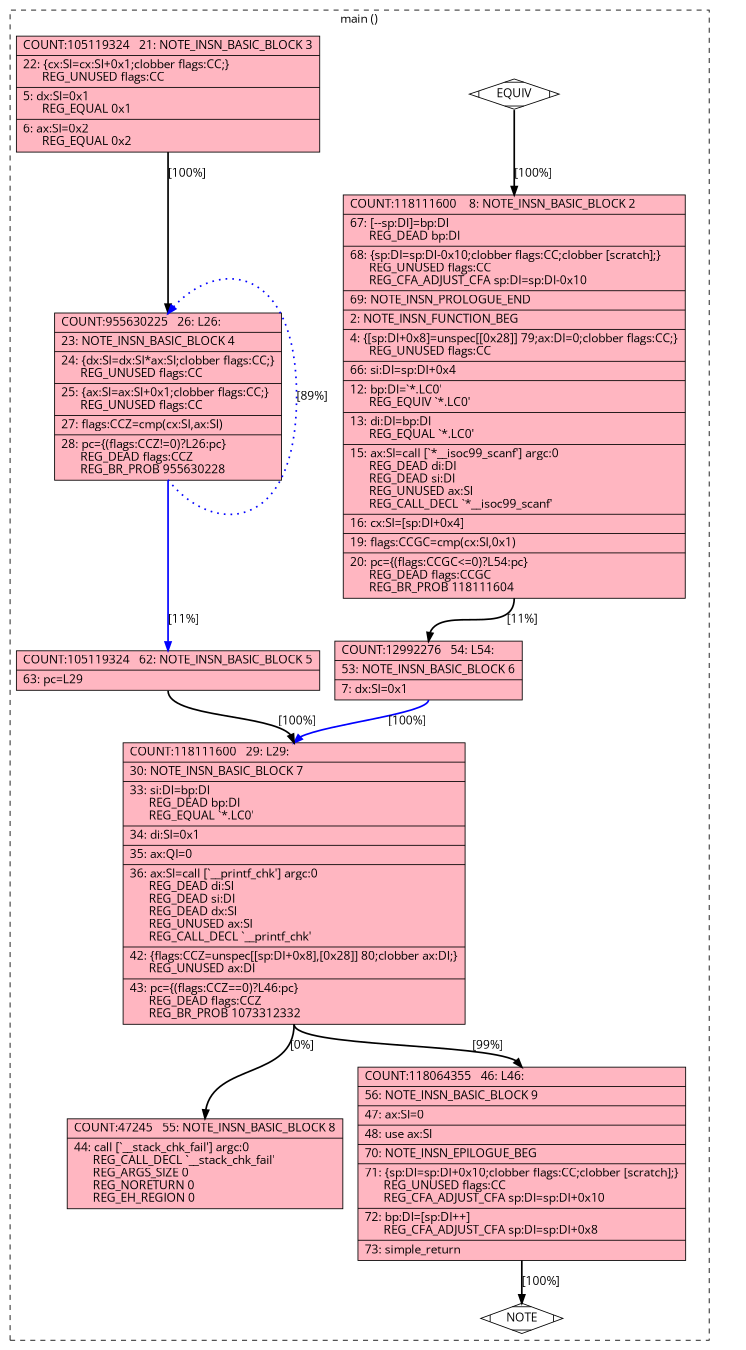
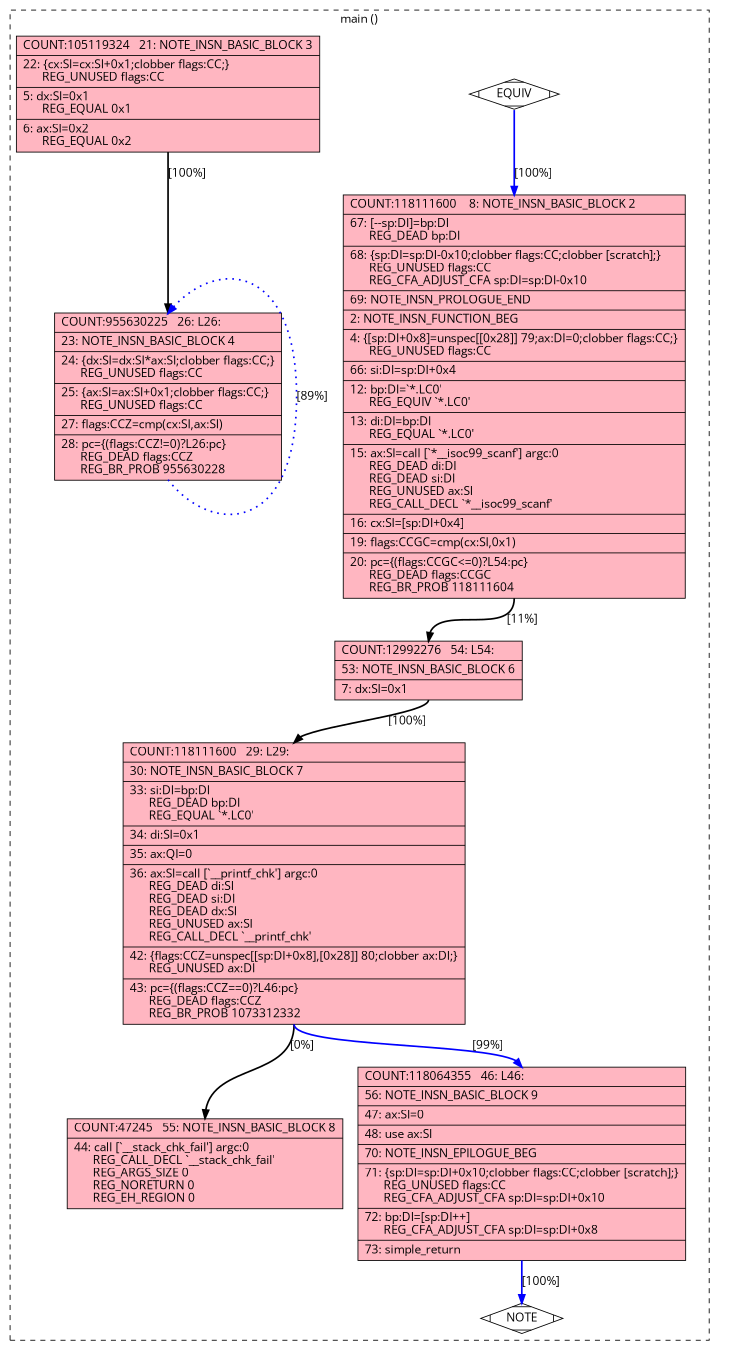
edge "EQUIV" -> "COUNT:118111600    8: NOTE_INSN_BASIC_BLOCK 2": color black -> blue
node "COUNT:105119324   62: NOTE_INSN_BASIC_BLOCK 5": removed
edge "COUNT:12992276   54: L54:" -> "COUNT:118111600   29: L29:": color blue -> black
edge "COUNT:118111600   29: L29:" -> "COUNT:118064355   46: L46:": color black -> blue
edge "COUNT:118064355   46: L46:" -> "NOTE": color black -> blue
